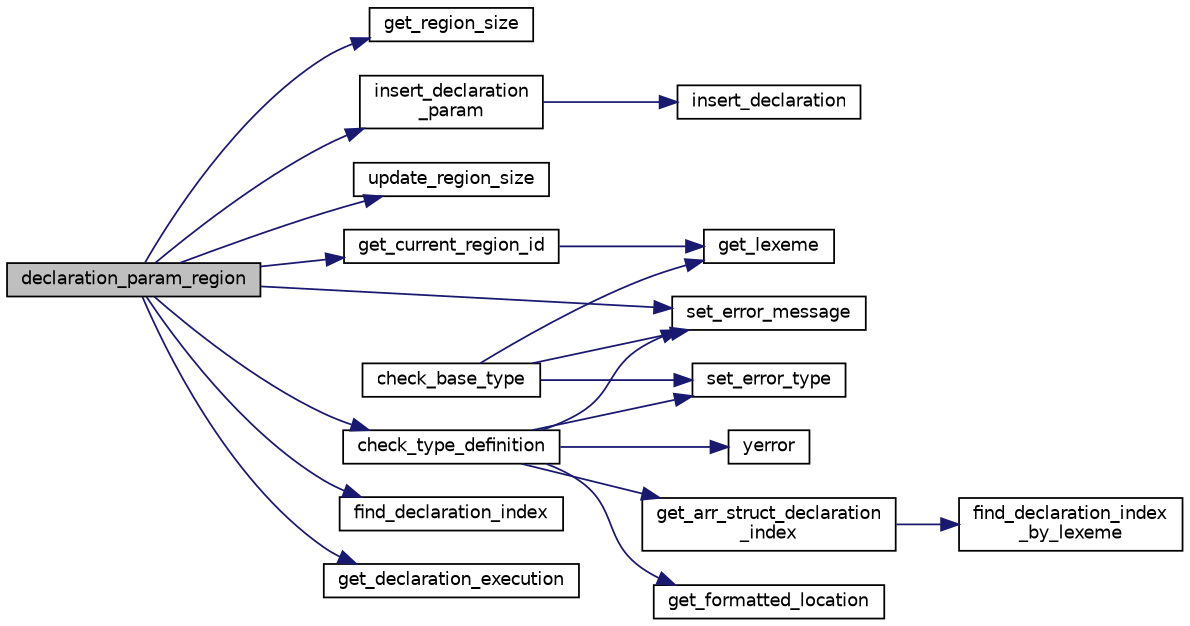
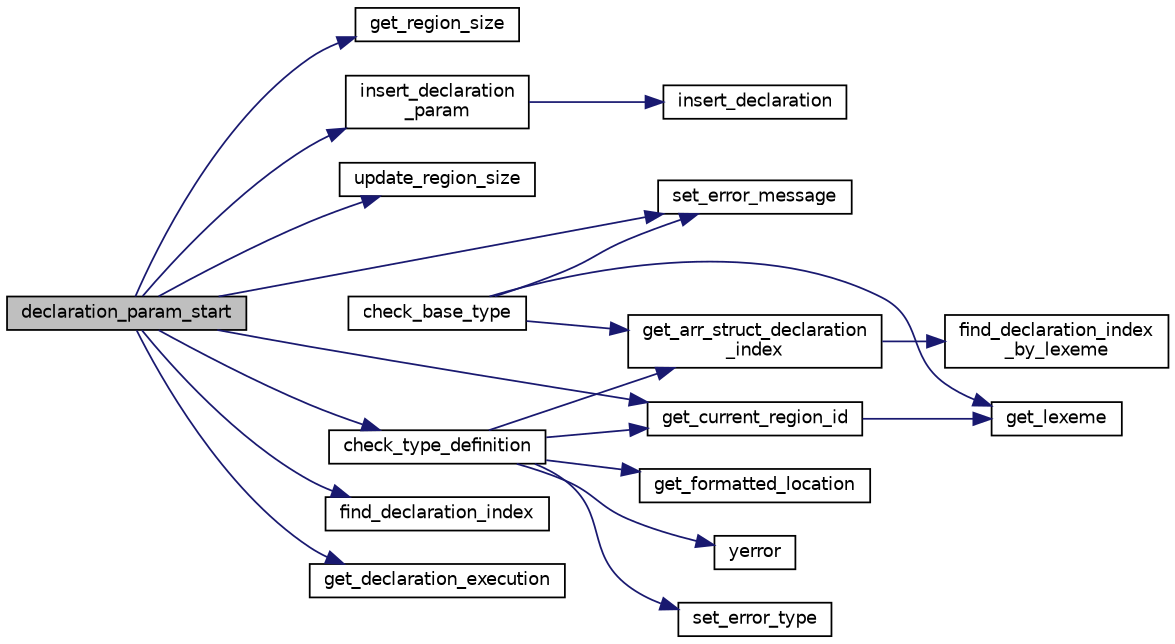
node "declaration_param_region": label "declaration_param_region" -> "declaration_param_start"
edge "check_base_type" -> "set_error_type": now "check_base_type" -> "get_arr_struct_declaration _index"
edge "check_type_definition" -> "set_error_message": now "check_type_definition" -> "get_current_region_id"
